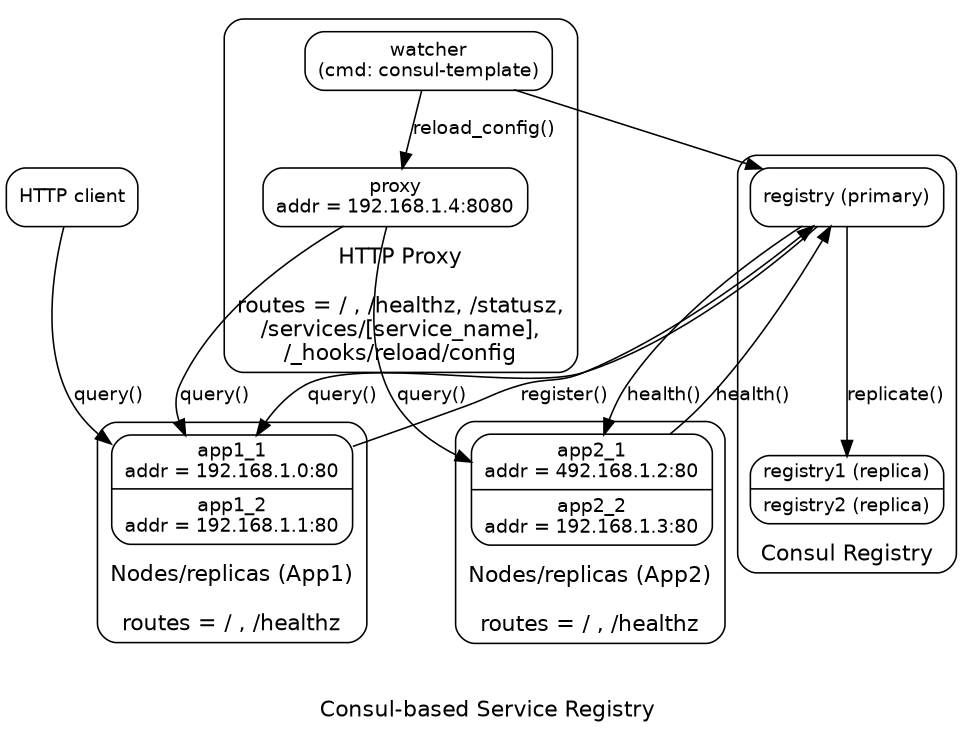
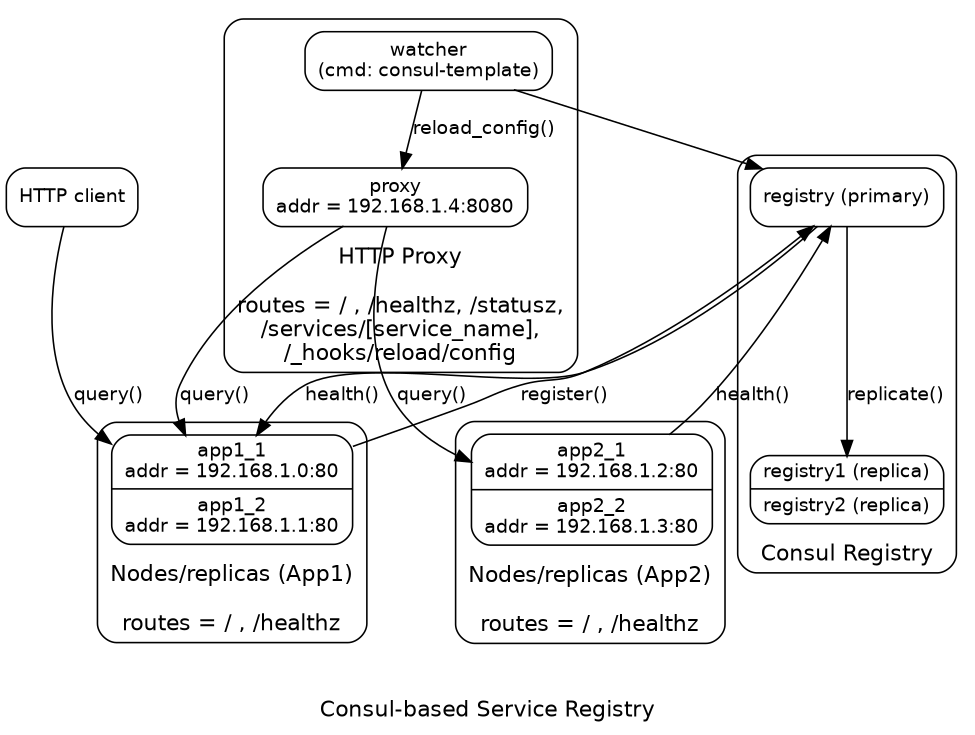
edge "registry (primary)" -> "app2_1": removed, label "health()"
edge "registry (primary)" -> "app1_1": label "query()" -> "health()"
node "app2_1": text "addr = 492.168.1.2:80" -> "addr = 192.168.1.2:80"
